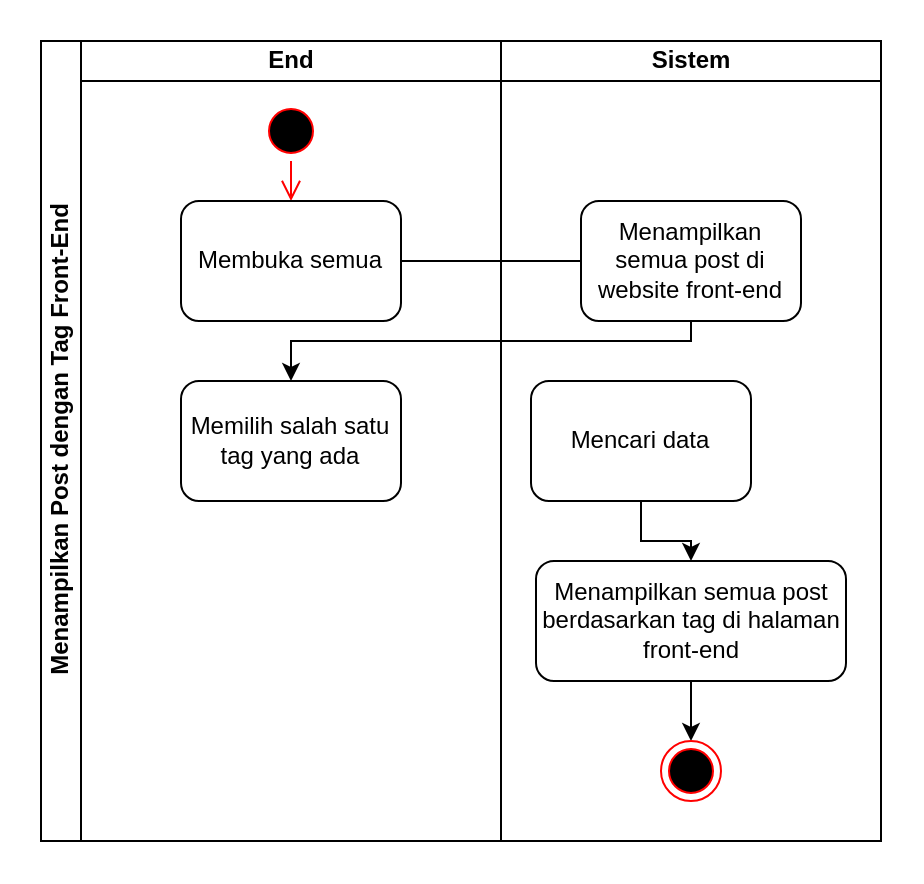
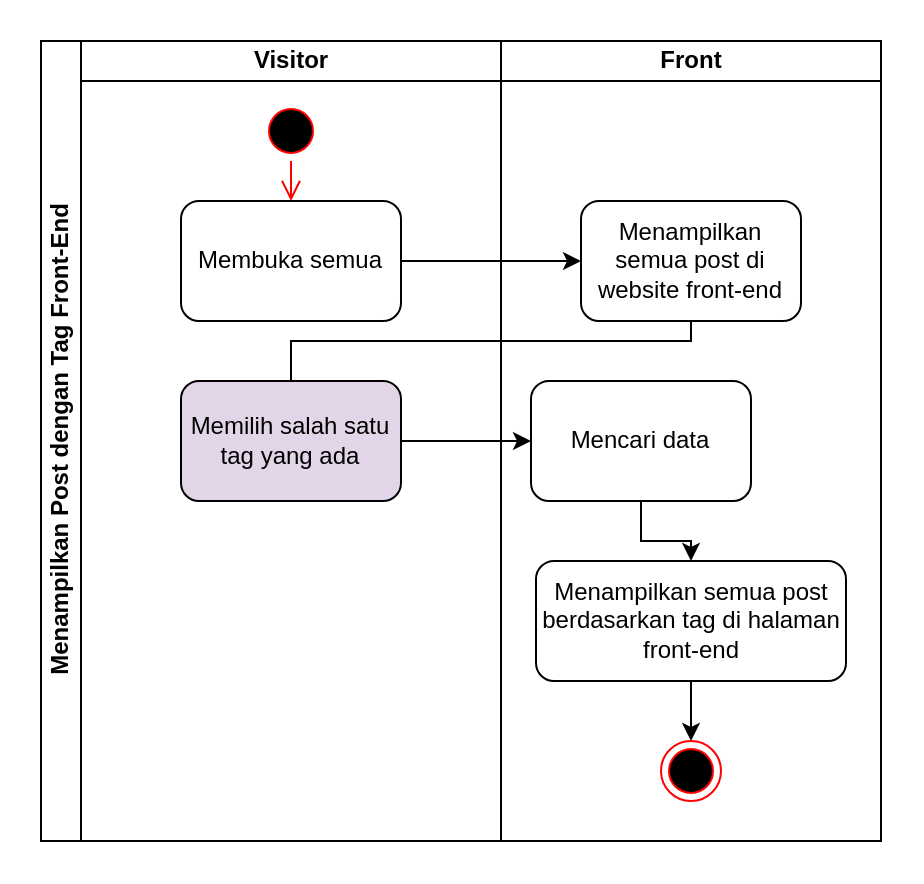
node "End": label "End" -> "Visitor"
node "Sistem": label "Sistem" -> "Front"
edge "Membuka semua" -- "Menampilkan semua post di website front-end": arrowhead none -> classic
edge "Menampilkan semua post di website front-end" -> "Memilih salah satu tag yang ada": arrowhead classic -> none
node "Memilih salah satu tag yang ada": fillcolor #ffffff -> #e1d5e7
edge "Memilih salah satu tag yang ada" -> "Mencari data": added
